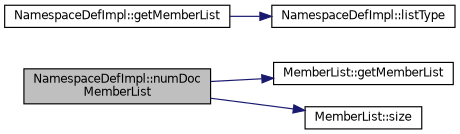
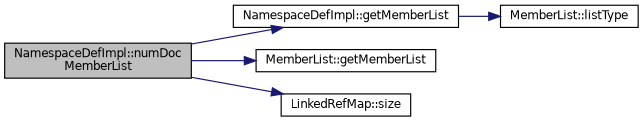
node "NamespaceDefImpl::listType": label "NamespaceDefImpl::listType" -> "MemberList::listType"
edge "NamespaceDefImpl::numDoc MemberList" -> "NamespaceDefImpl::getMemberList": added
node "MemberList::size": label "MemberList::size" -> "LinkedRefMap::size"
